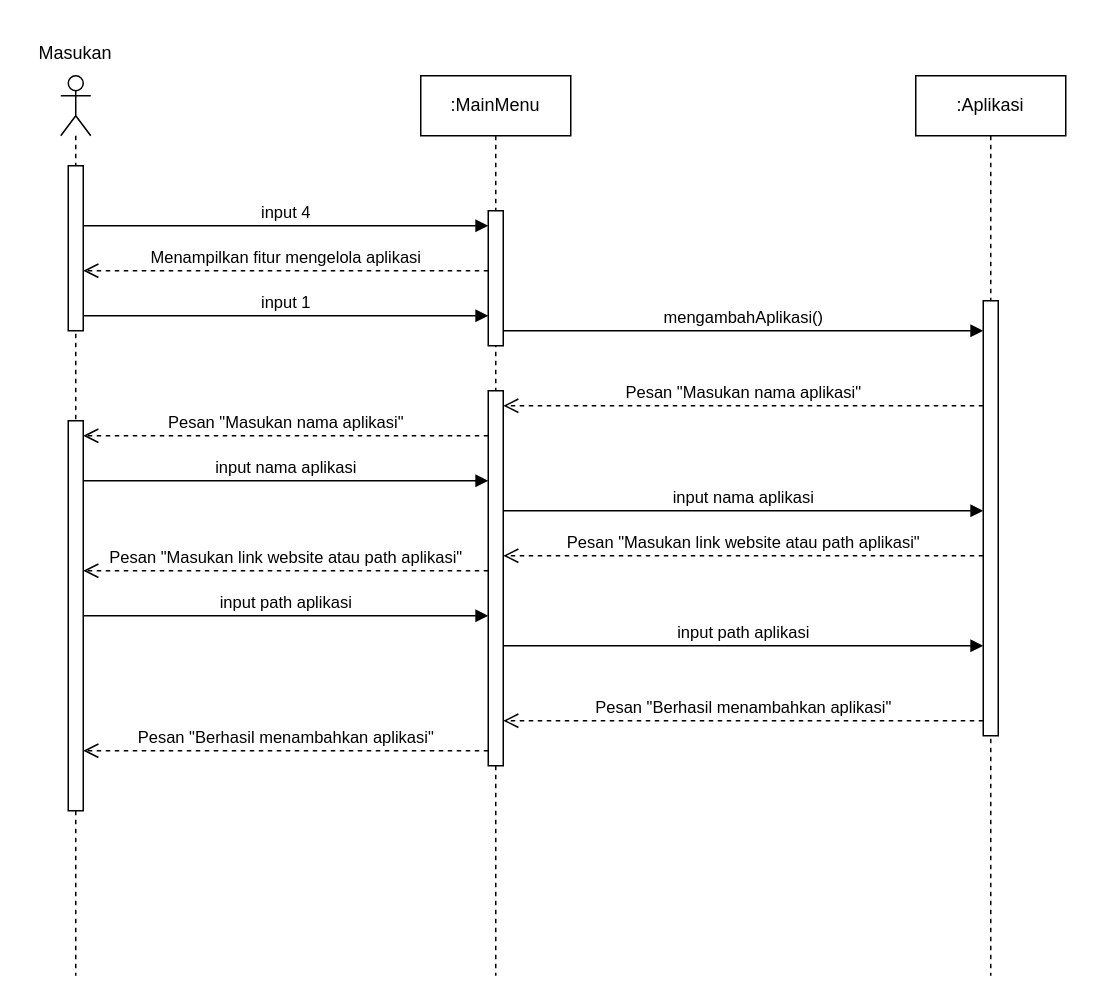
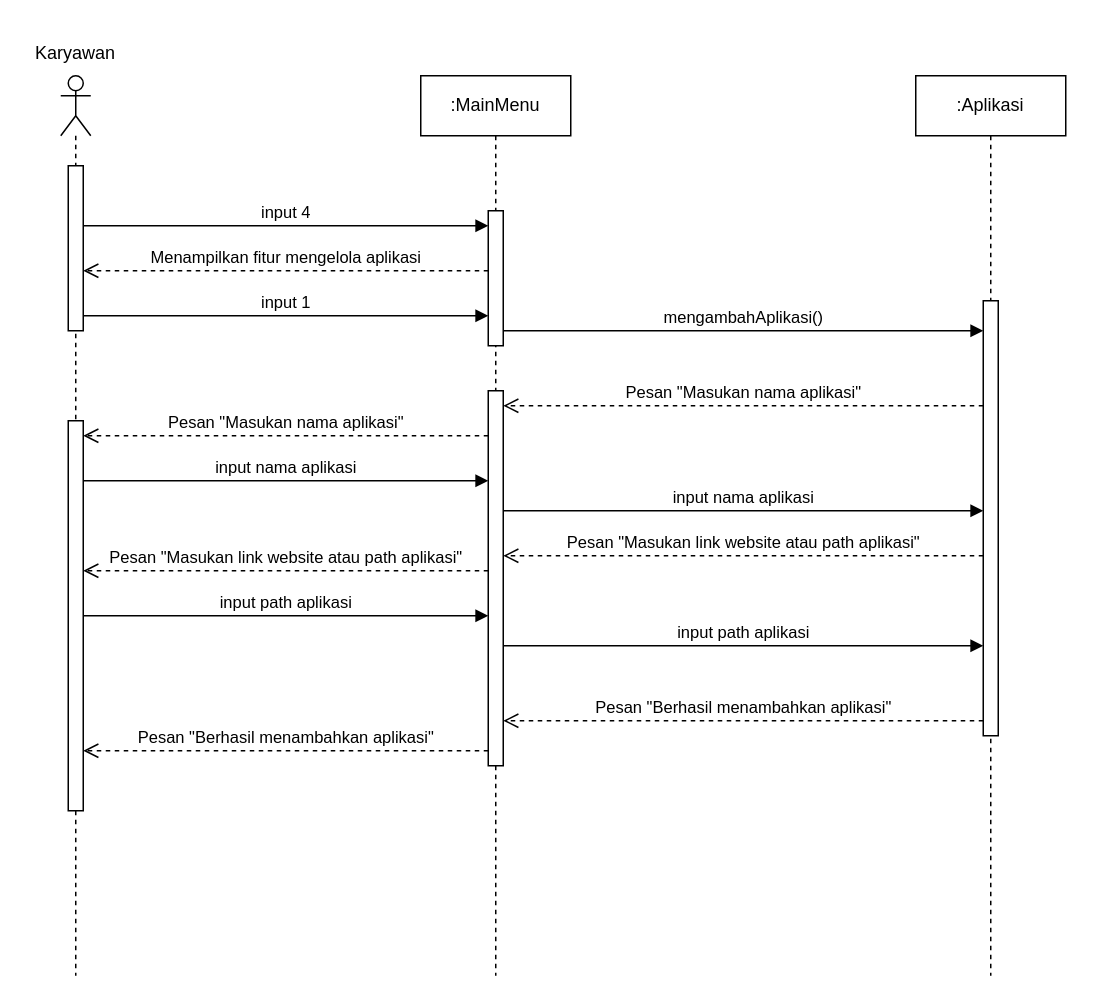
node "Masukan": label "Masukan" -> "Karyawan"
